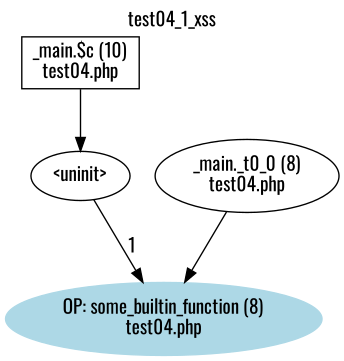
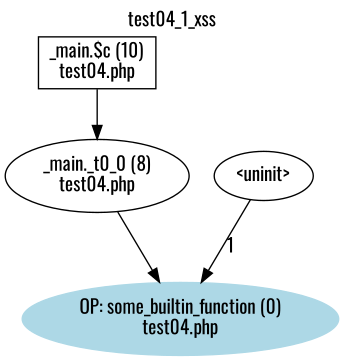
edge "_main.$c (10) test04.php" -> "<uninit>": now "_main.$c (10) test04.php" -> "_main._t0_0 (8) test04.php"
node "OP: some_builtin_function (8) test04.php": label "OP: some_builtin_function (8) test04.php" -> "OP: some_builtin_function (0) test04.php"
